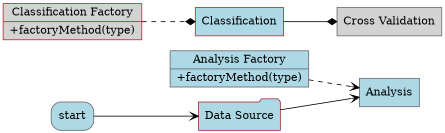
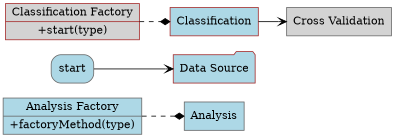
edge "Classification" -> "Cross Validation": arrowhead diamond -> vee
node "Classification Factory": text "+factoryMethod(type)" -> "+start(type)"
edge "Analysis Factory" -> "Analysis": arrowhead vee -> diamond
edge "Data Source" -> "Analysis": removed
